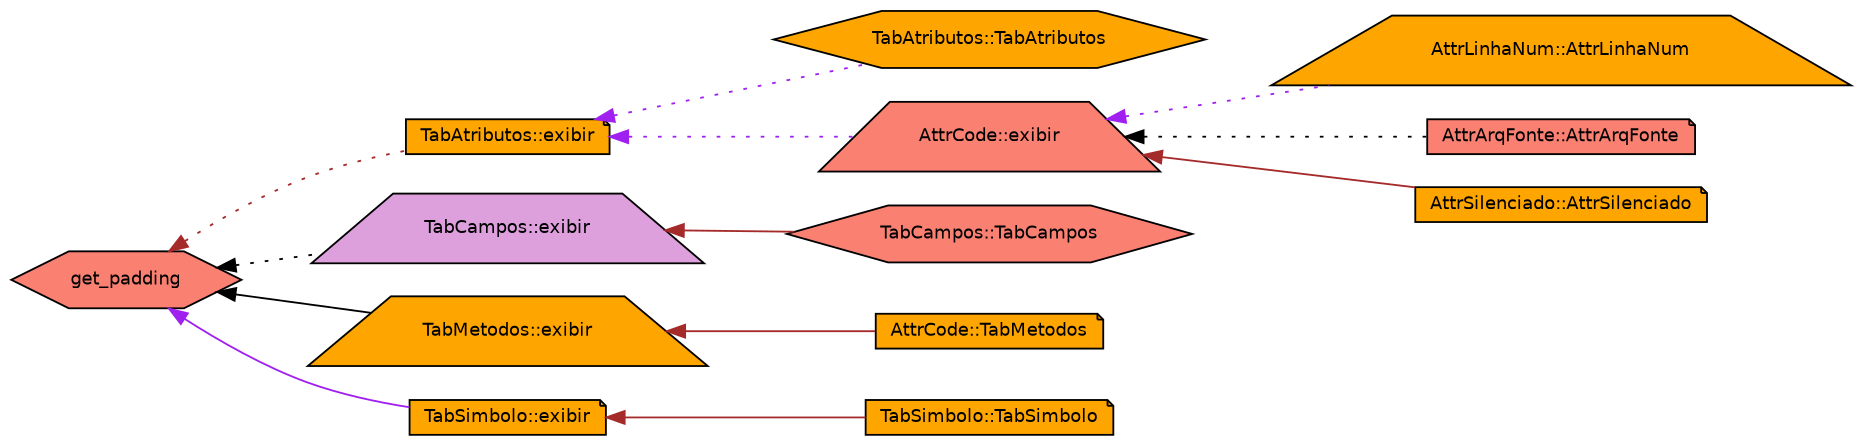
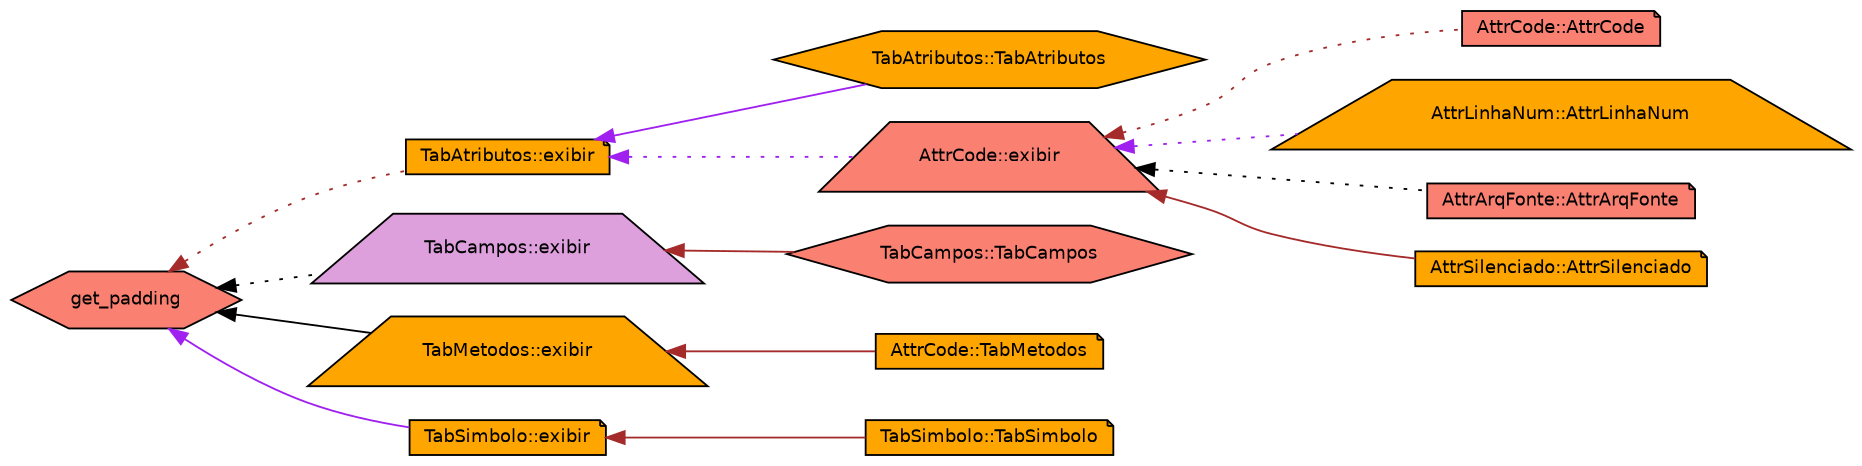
node "AttrCode::AttrCode": added
edge "TabAtributos::TabAtributos" -> "TabAtributos::exibir": style dotted -> solid
